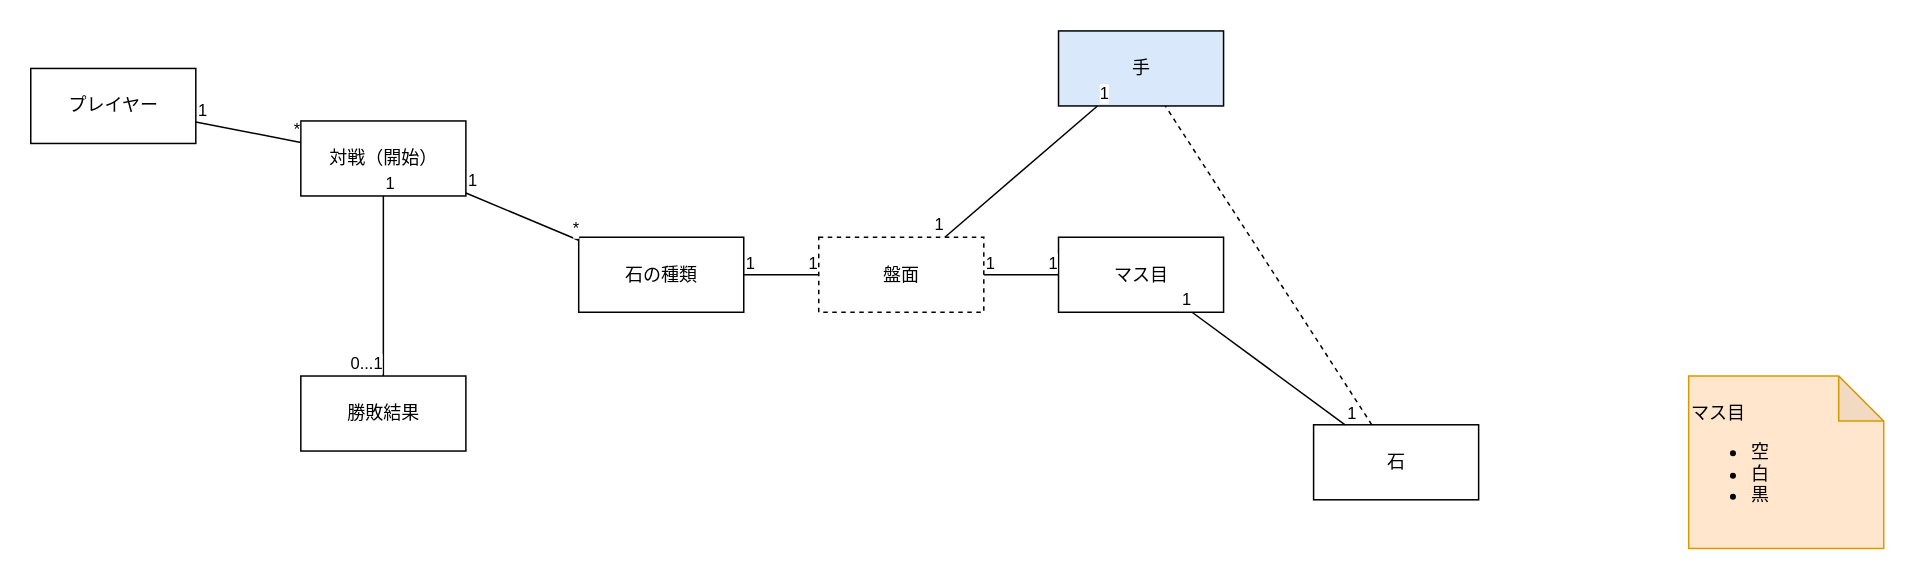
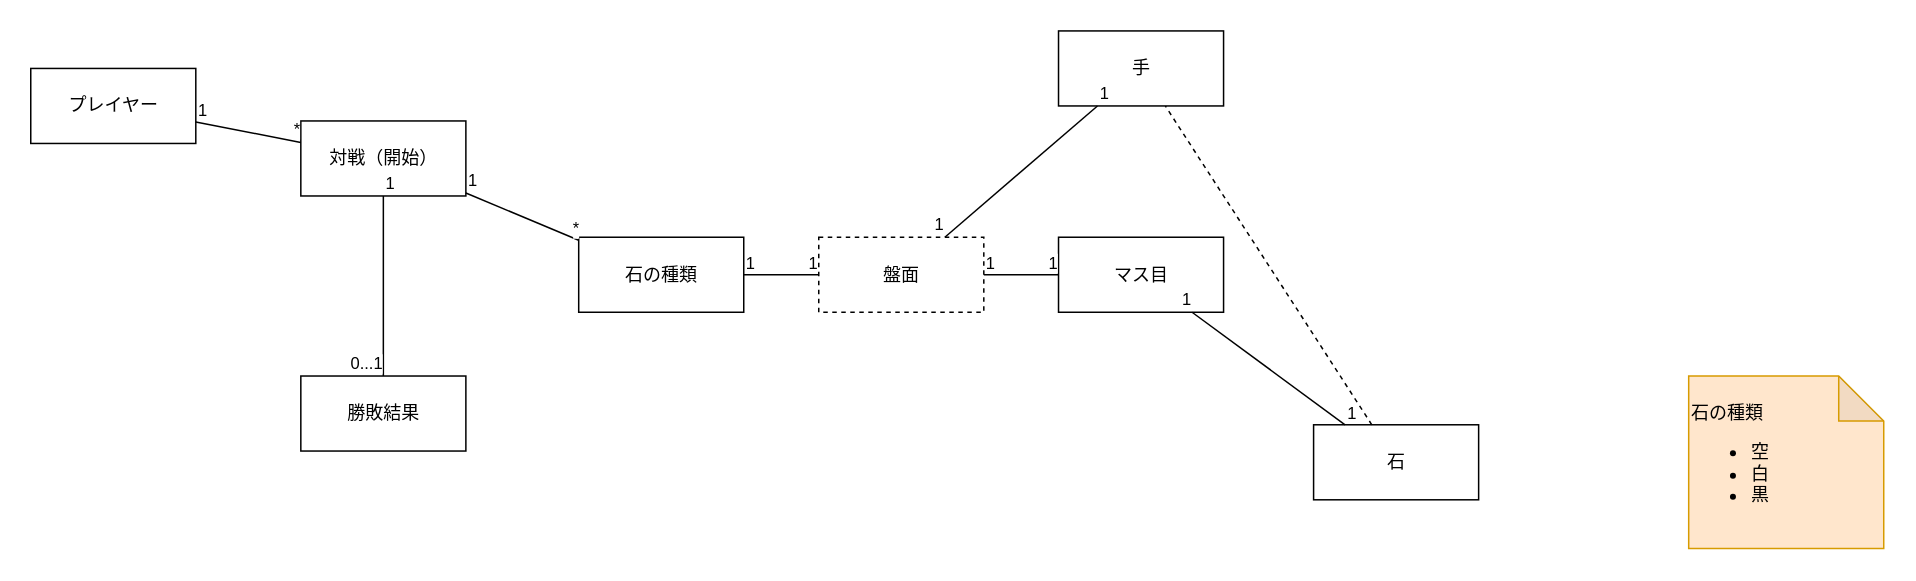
node "手": fillcolor #dae8fc -> #ffffff
node "マス目 空 白 黒": label "マス目 空 白 黒" -> "石の種類 空 白 黒"
